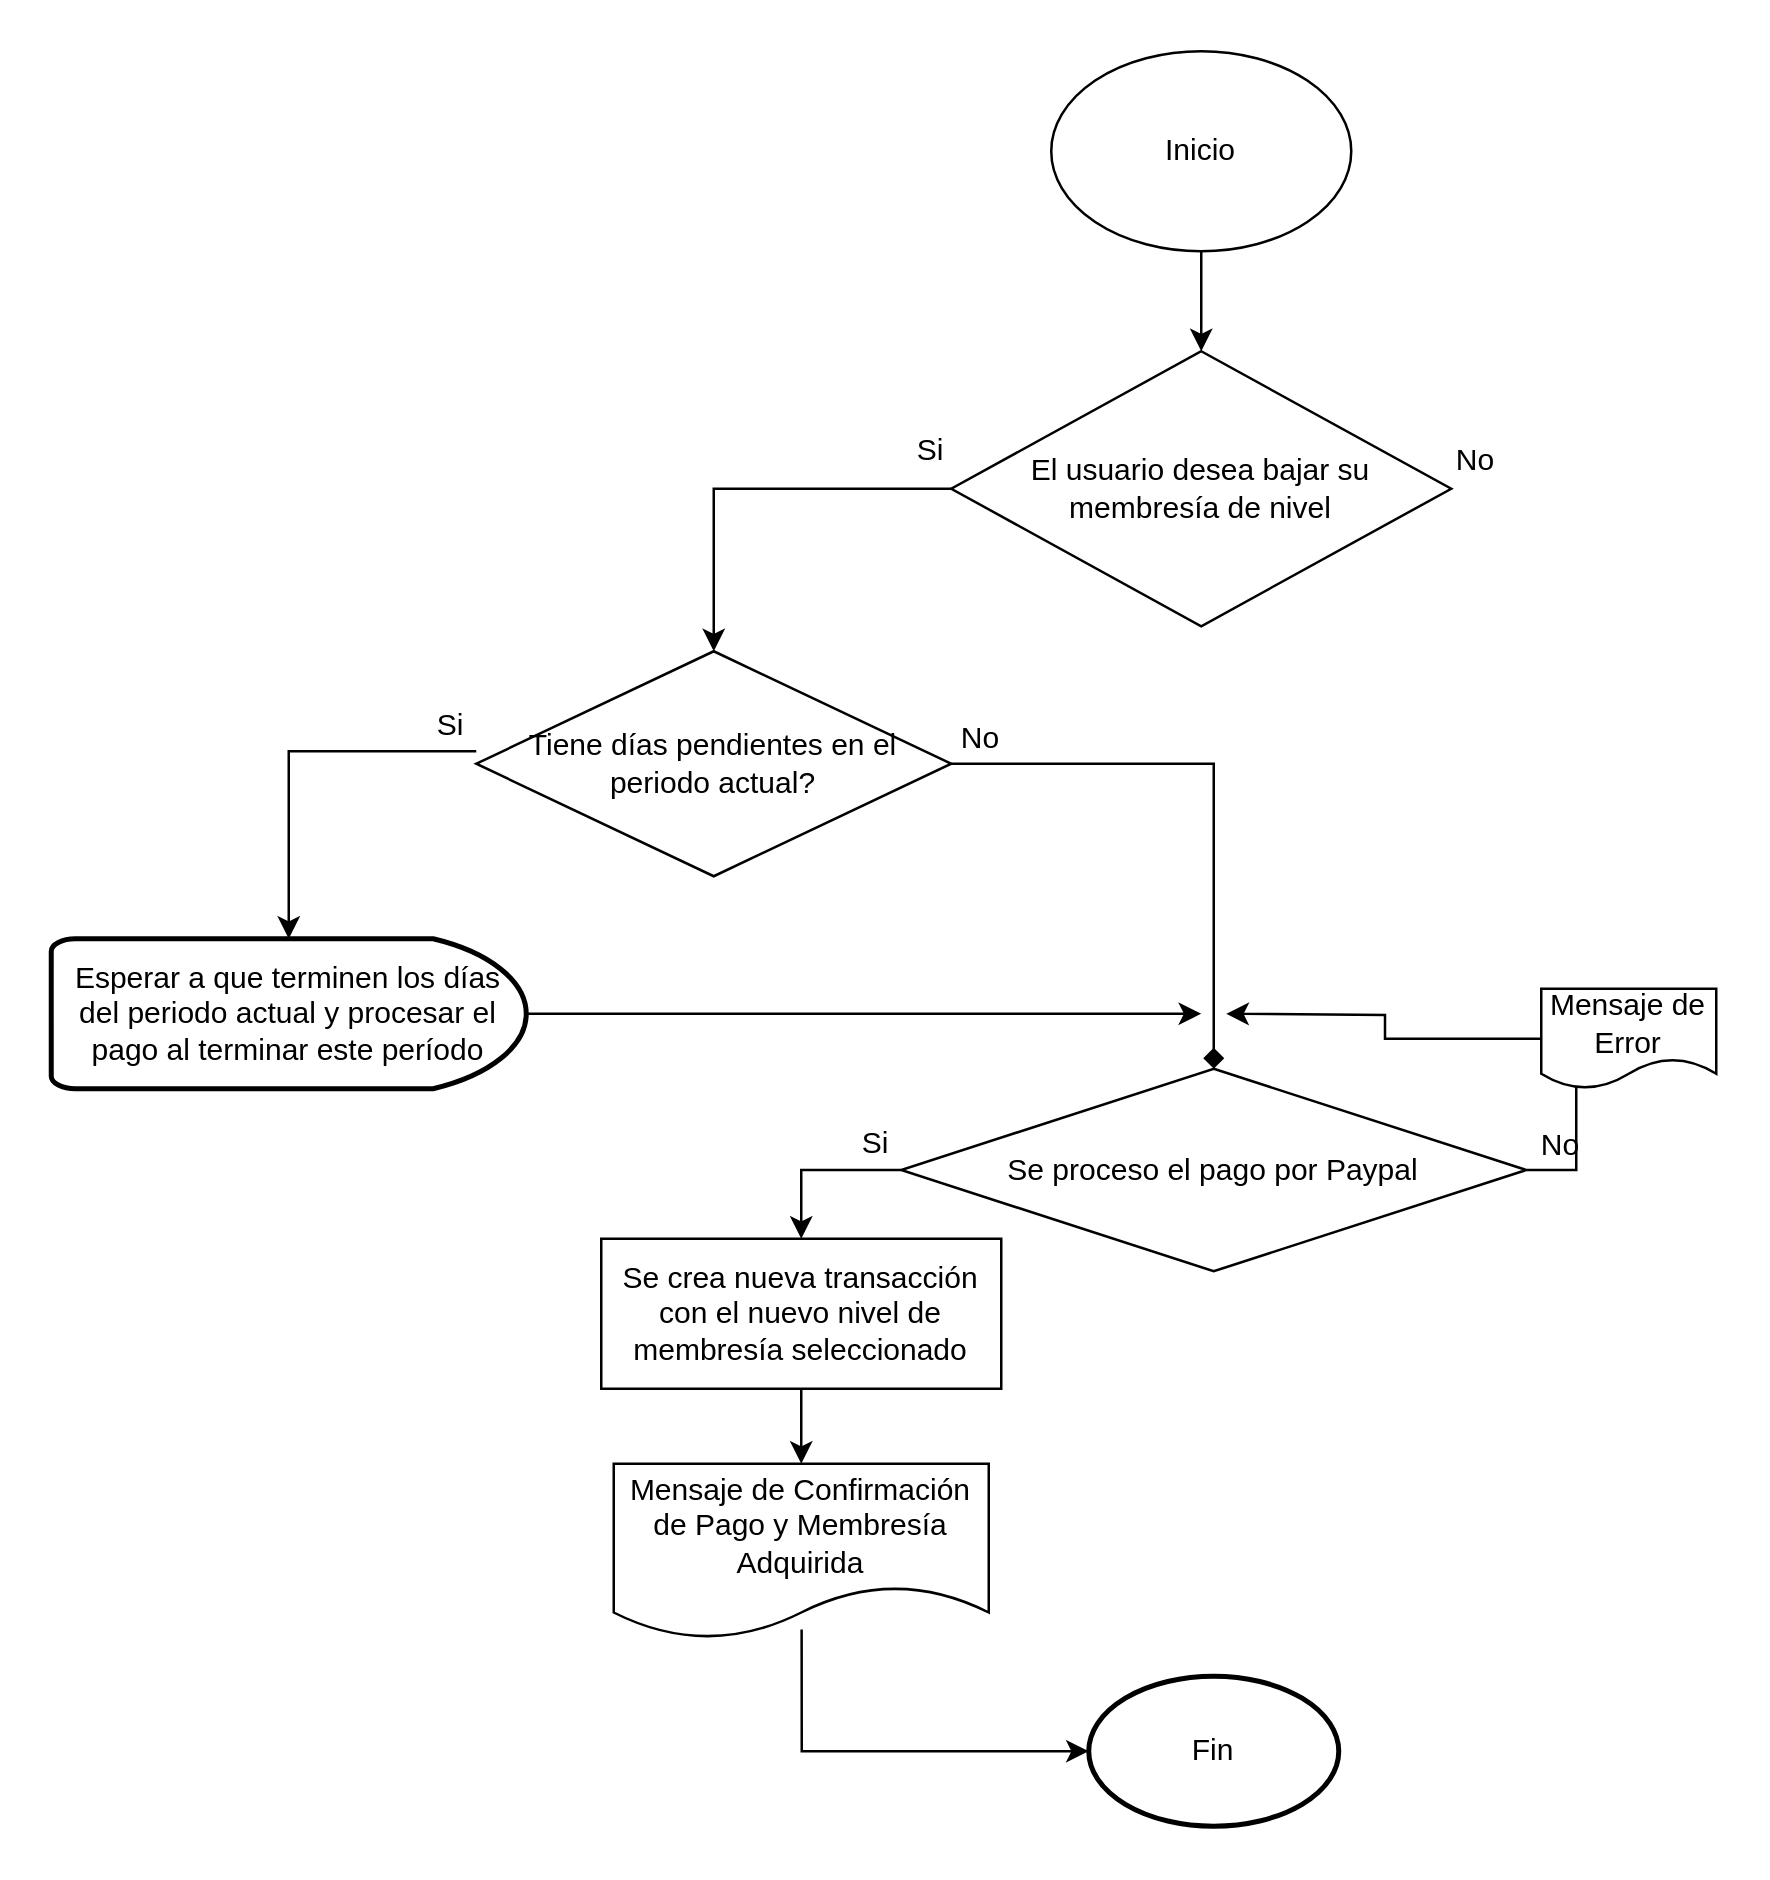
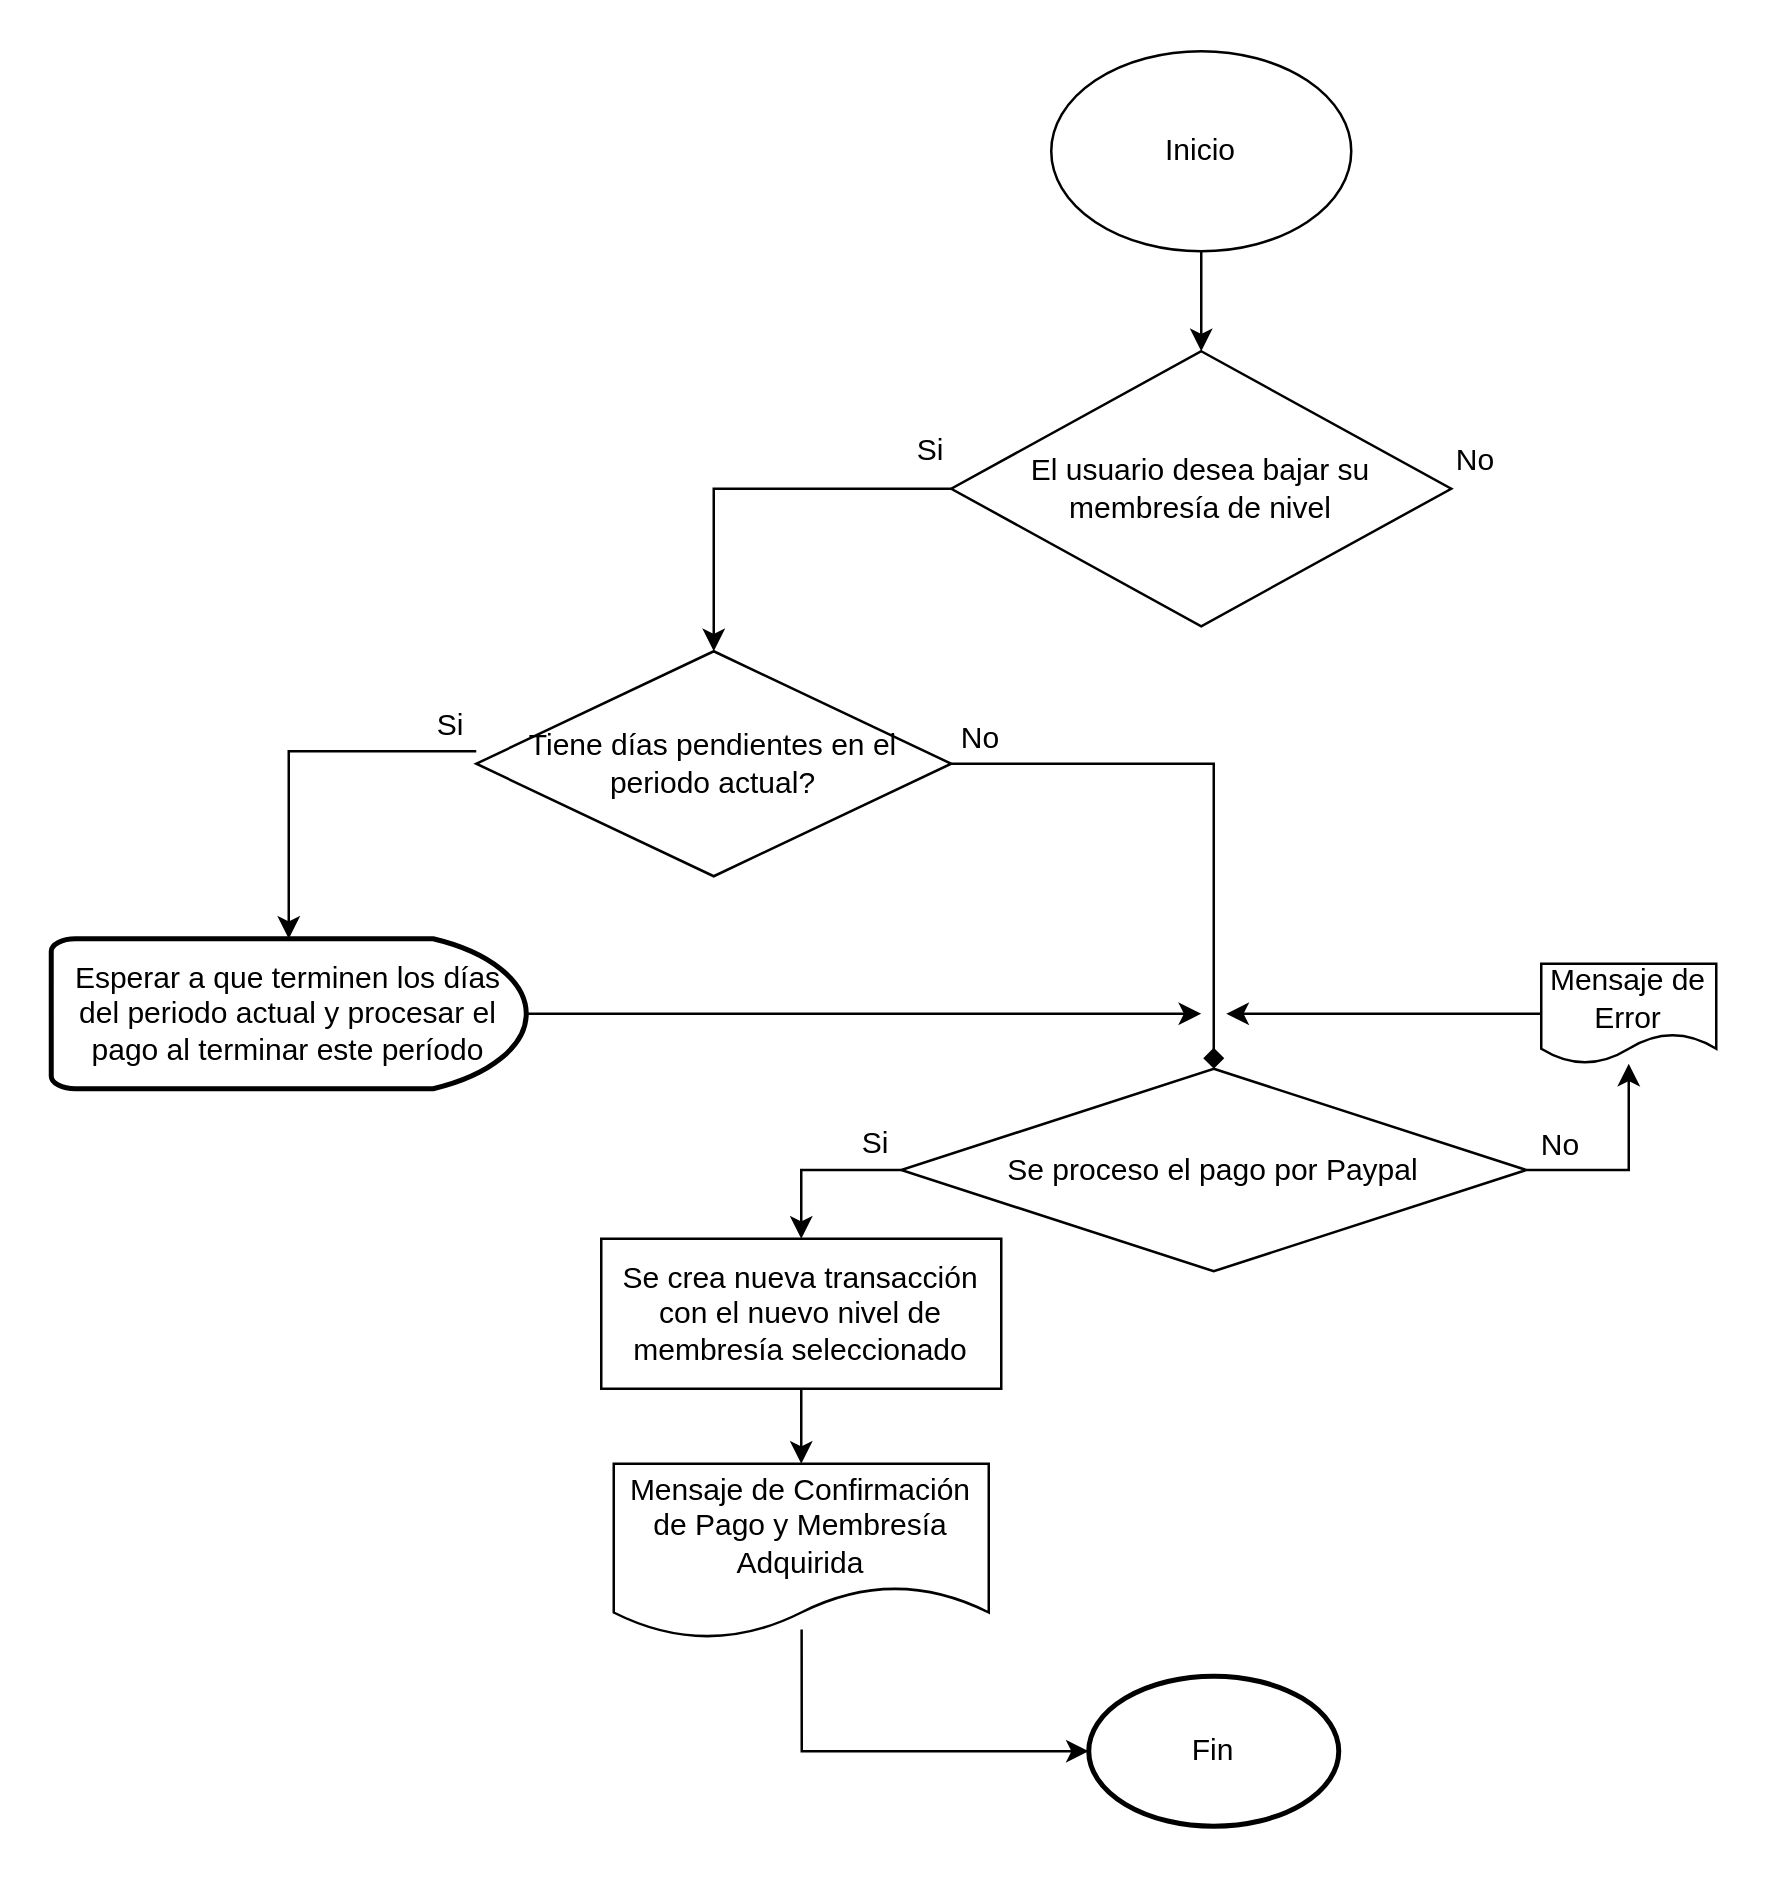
node "Mensaje de Error": moved (1629, 1039) -> (1629, 1014)
